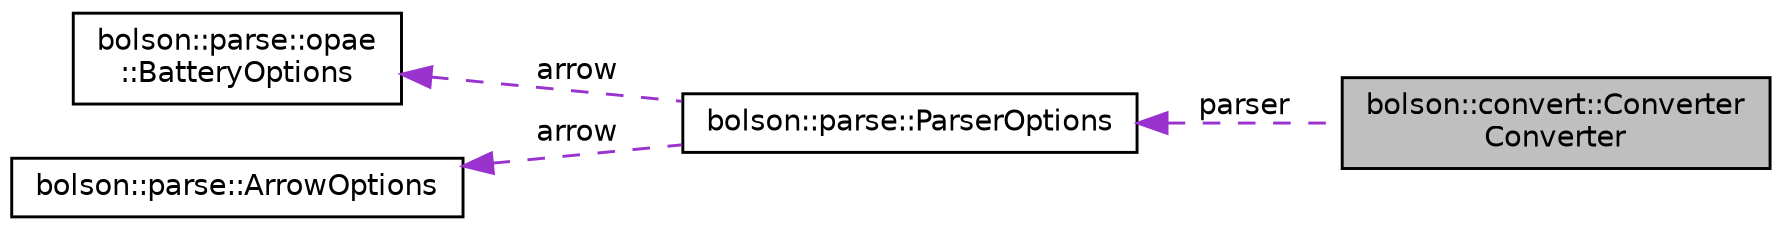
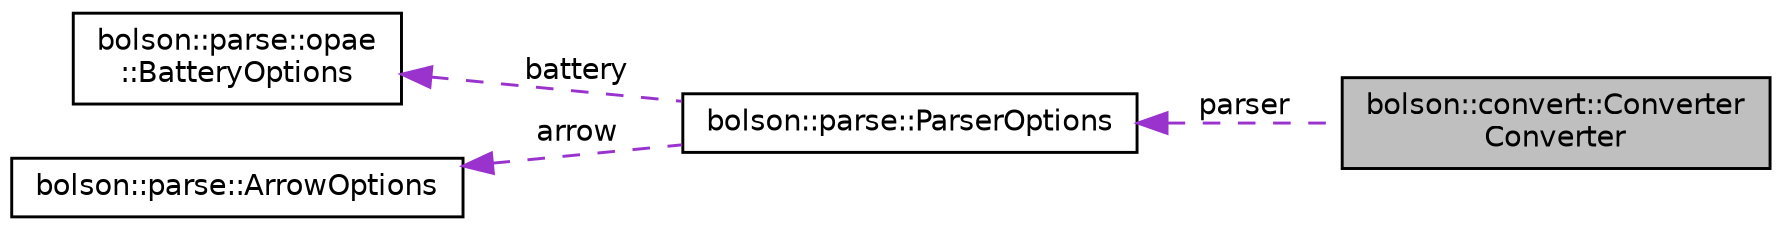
edge "bolson::parse::ParserOptions" -> "bolson::parse::opae ::BatteryOptions": label " arrow" -> " battery"
